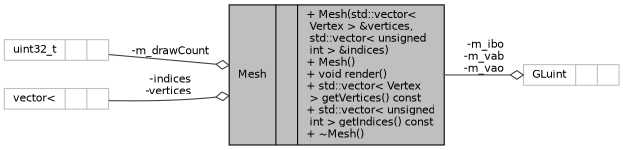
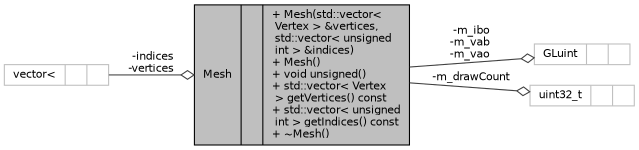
edge "uint32_t" -> "Mesh": reversed
node "Mesh": text "+ void render()" -> "+ void unsigned()"
